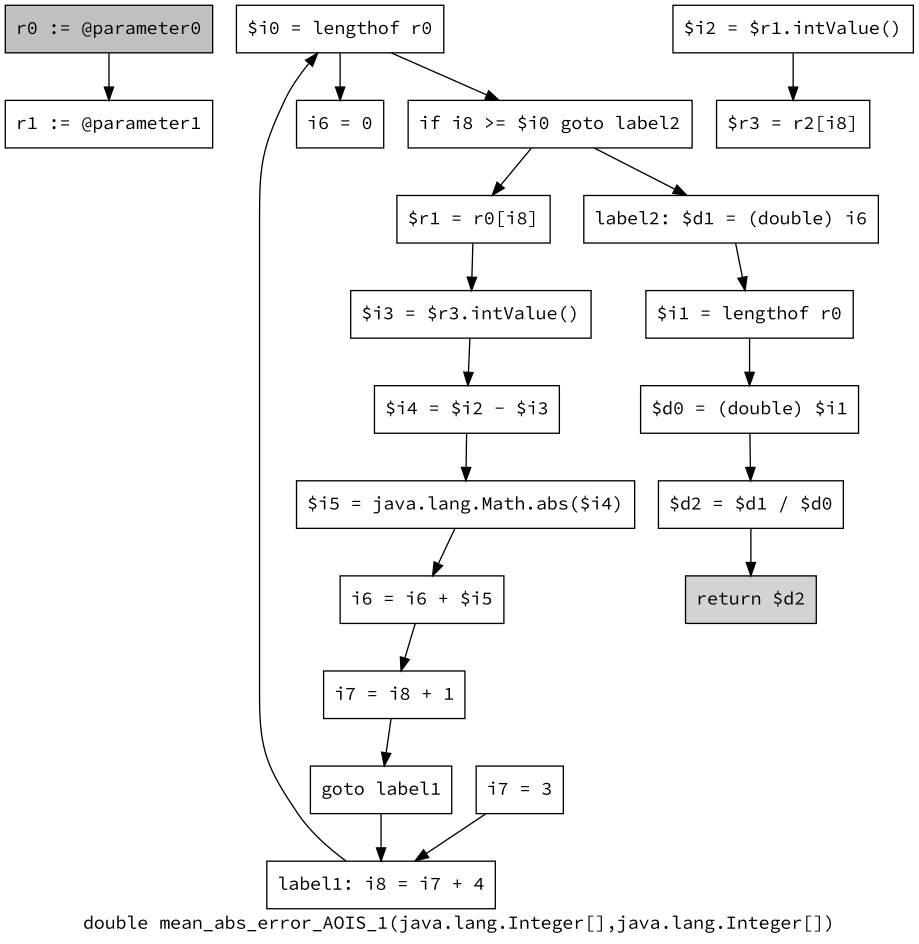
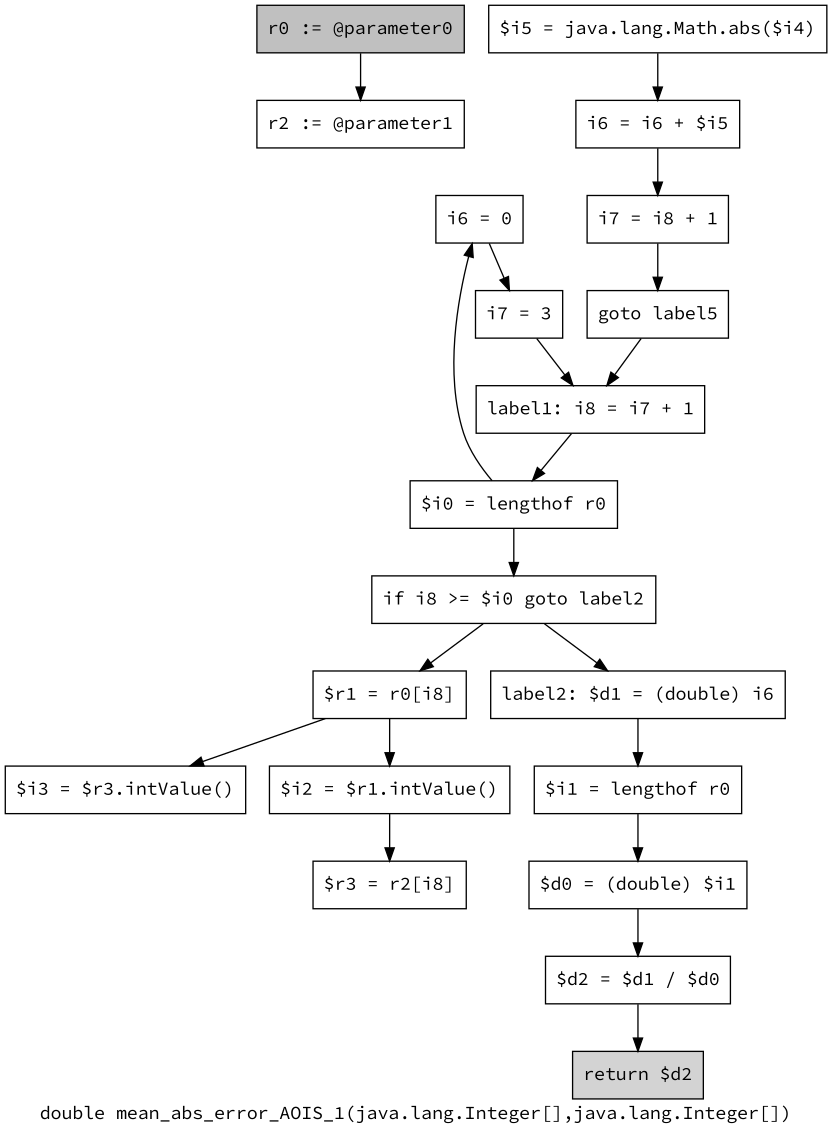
node "r1 := @parameter1": label "r1 := @parameter1" -> "r2 := @parameter1"
edge "i6 = 0" -> "i7 = 3": added
node "$i4 = $i2 - $i3": removed
edge "$r1 = r0[i8]" -> "$i2 = $r1.intValue()": added
node "goto label1": label "goto label1" -> "goto label5"
node "label1: i8 = i7 + 4": label "label1: i8 = i7 + 4" -> "label1: i8 = i7 + 1"
